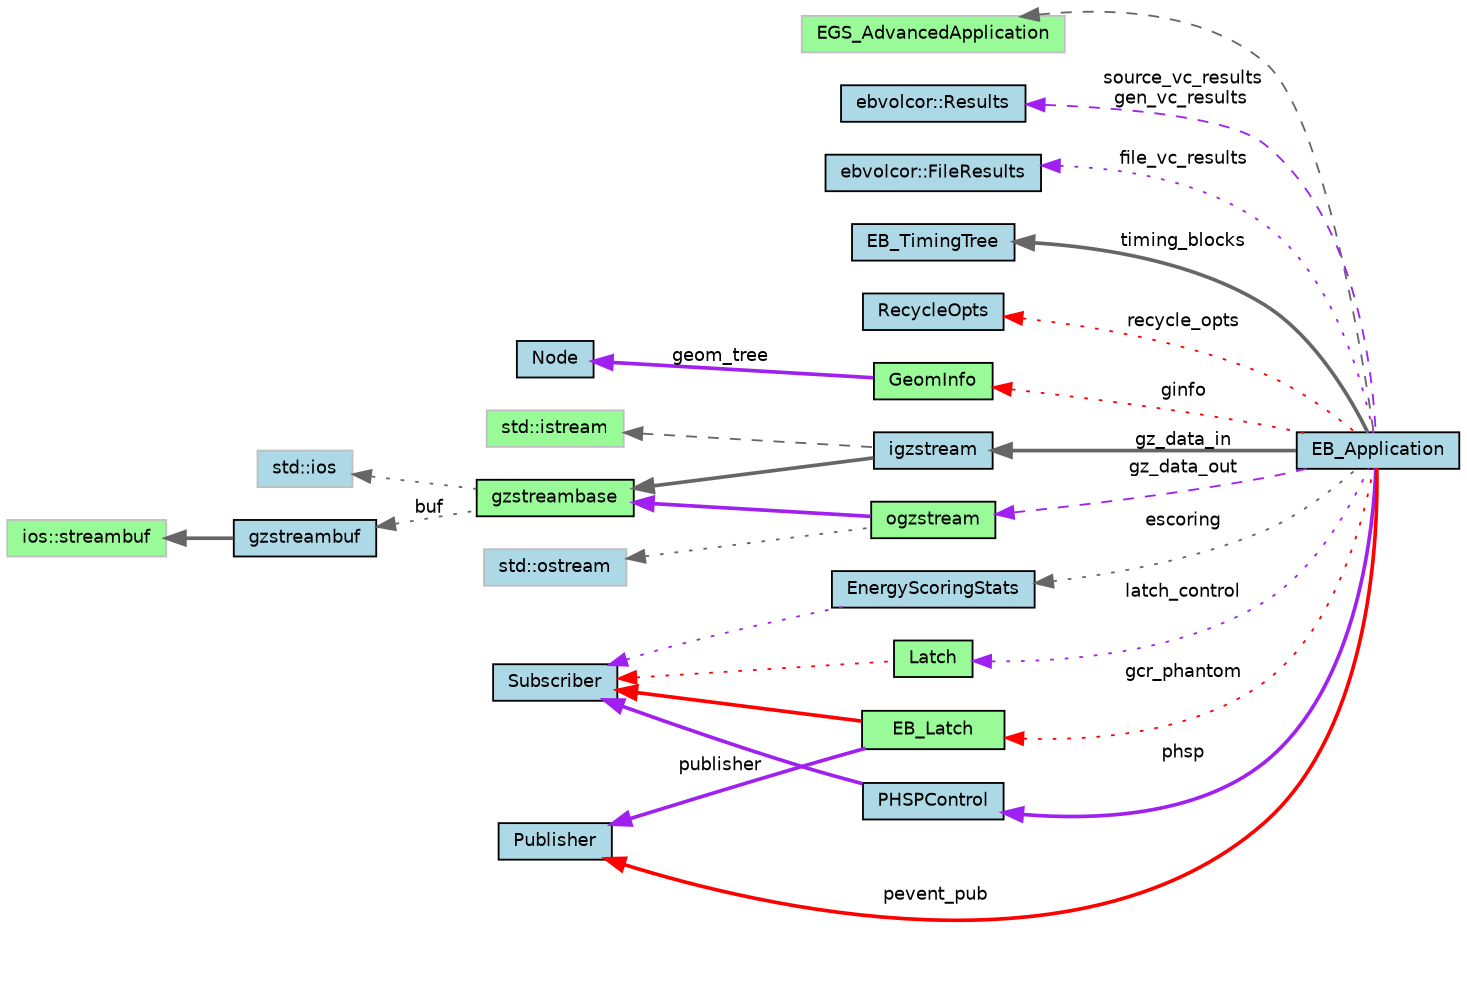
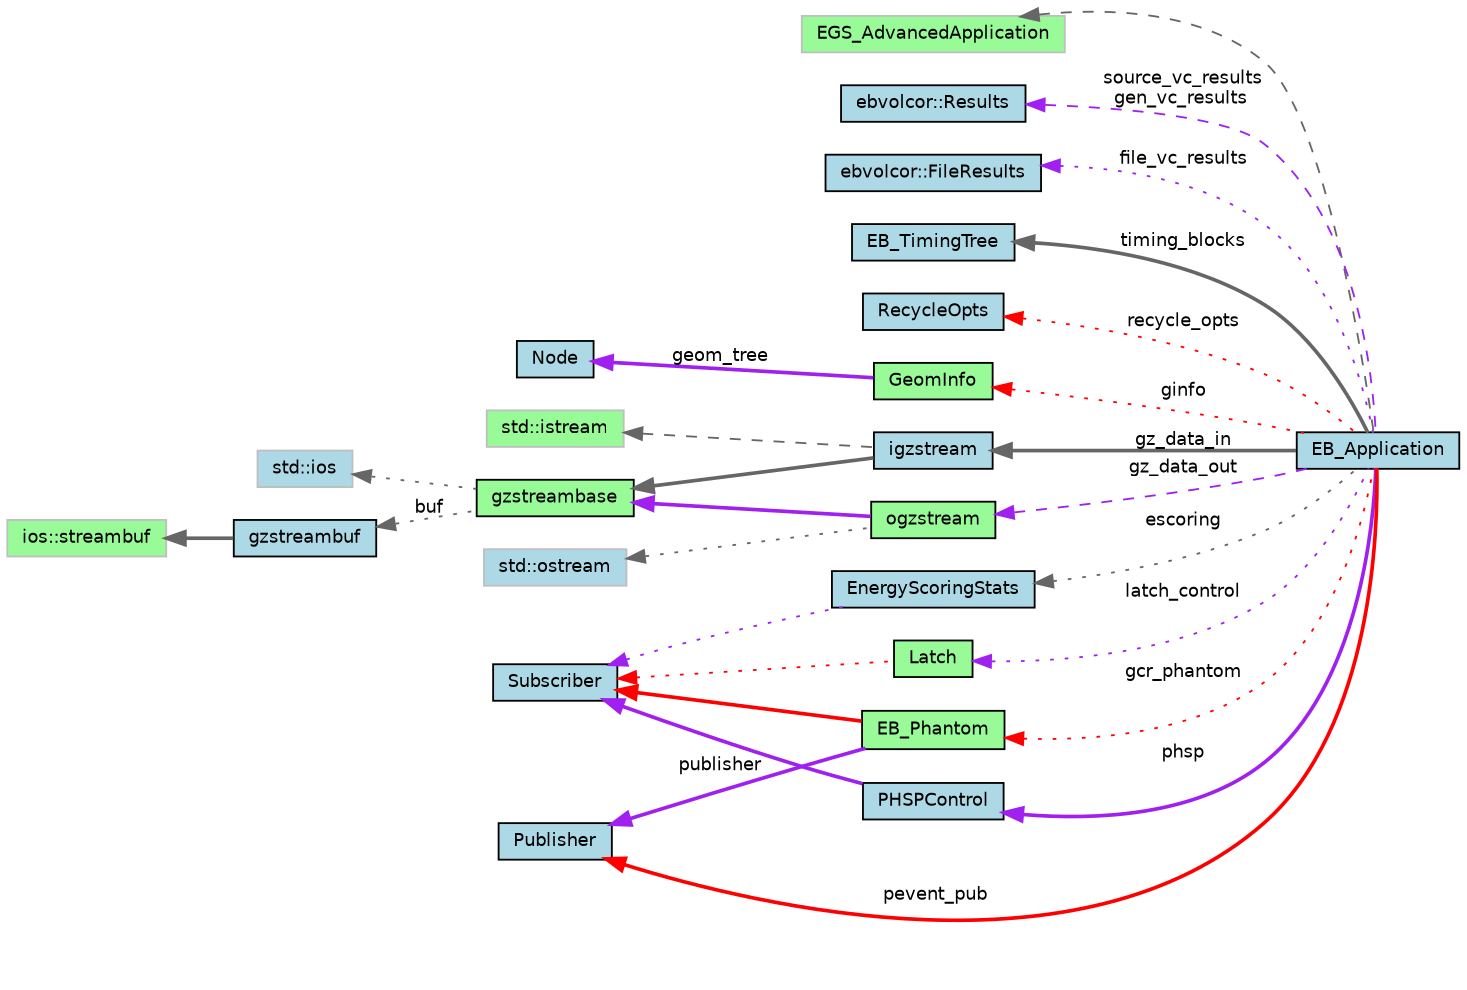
node "EB_Latch": label "EB_Latch" -> "EB_Phantom"
